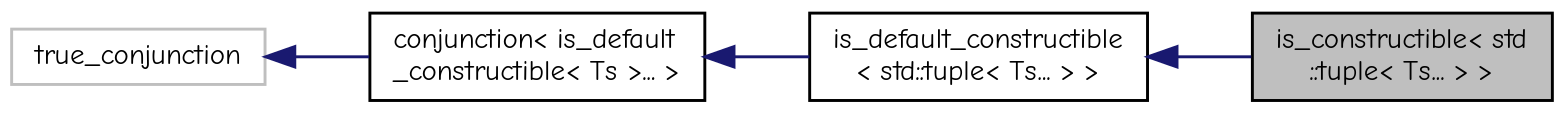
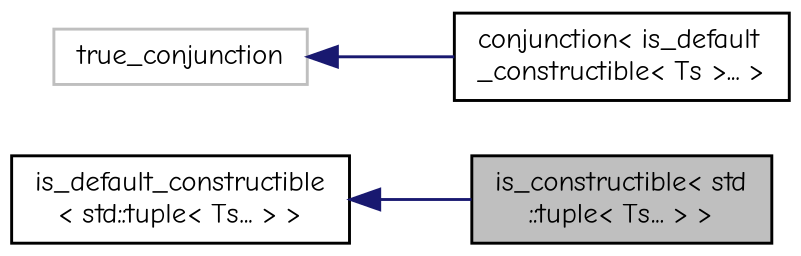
edge "is_default_constructible < std::tuple< Ts... > >" -> "conjunction< is_default _constructible< Ts >... >": removed
